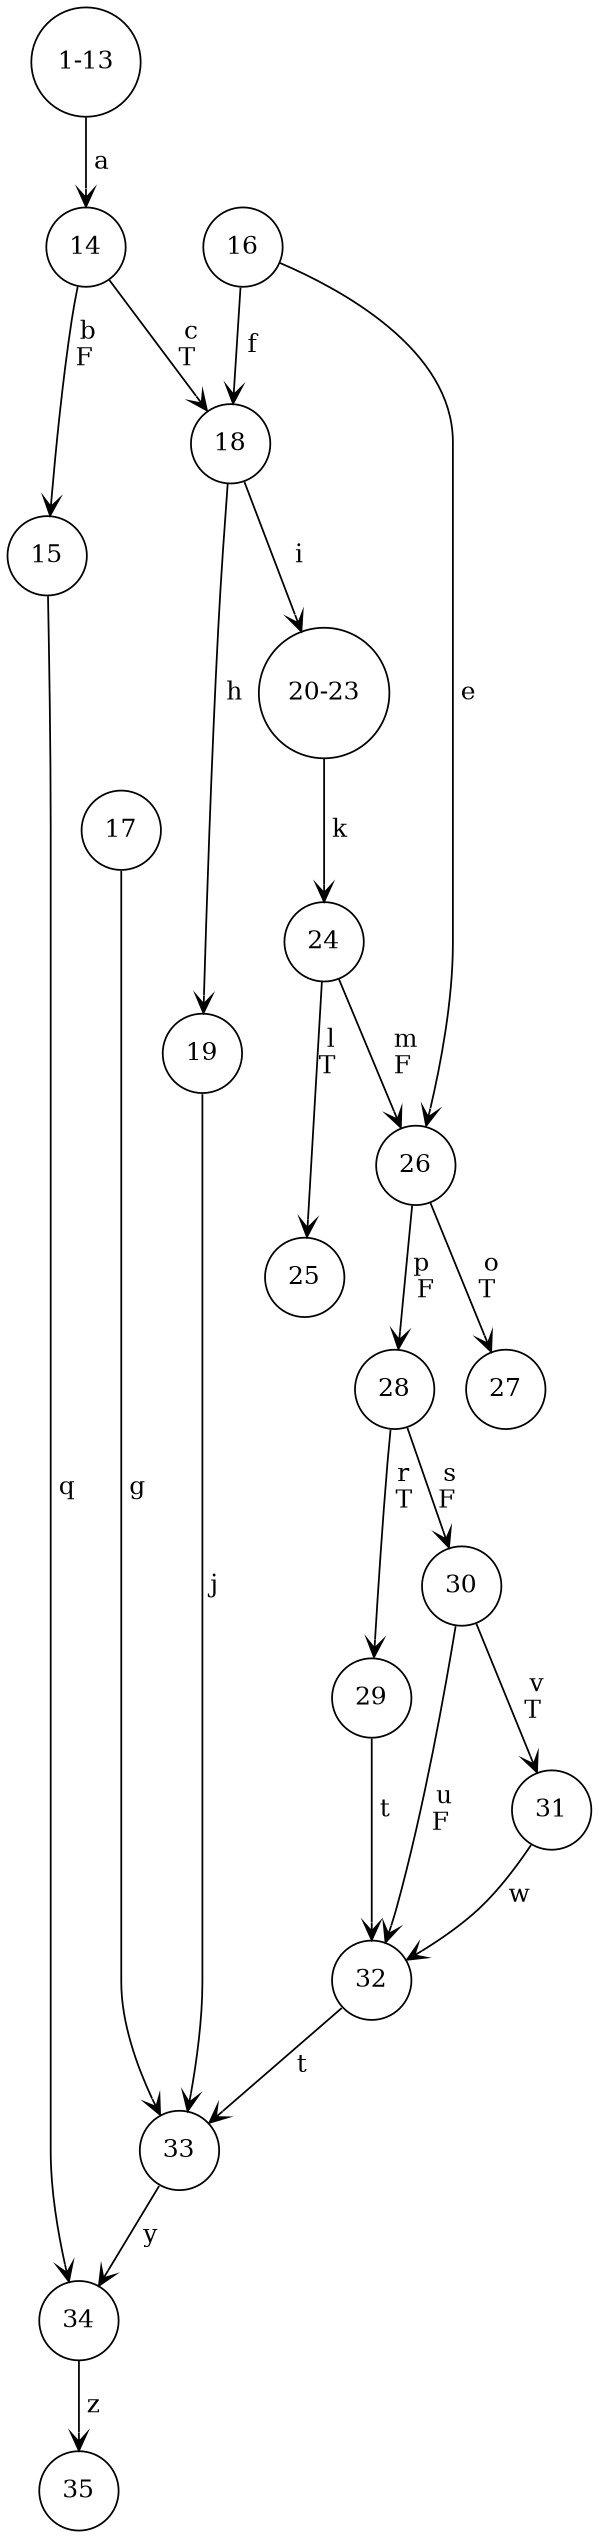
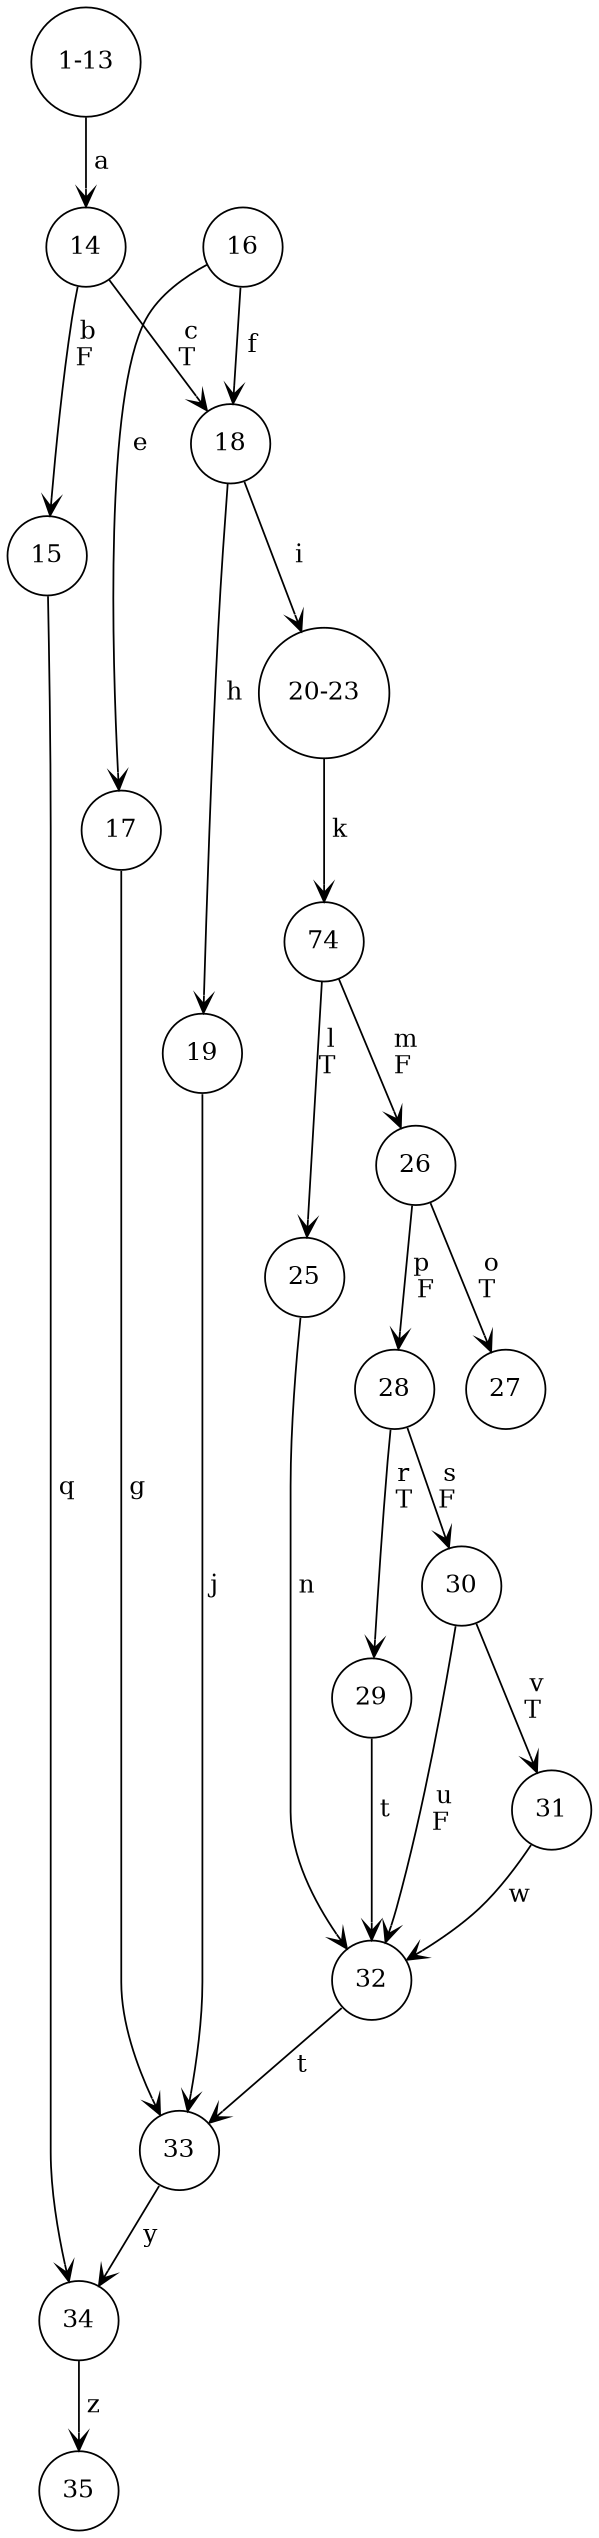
edge "16" -> "26": now "16" -> "17"
node "24": label "24" -> "74"
edge "25" -> "32": added, label "n"
